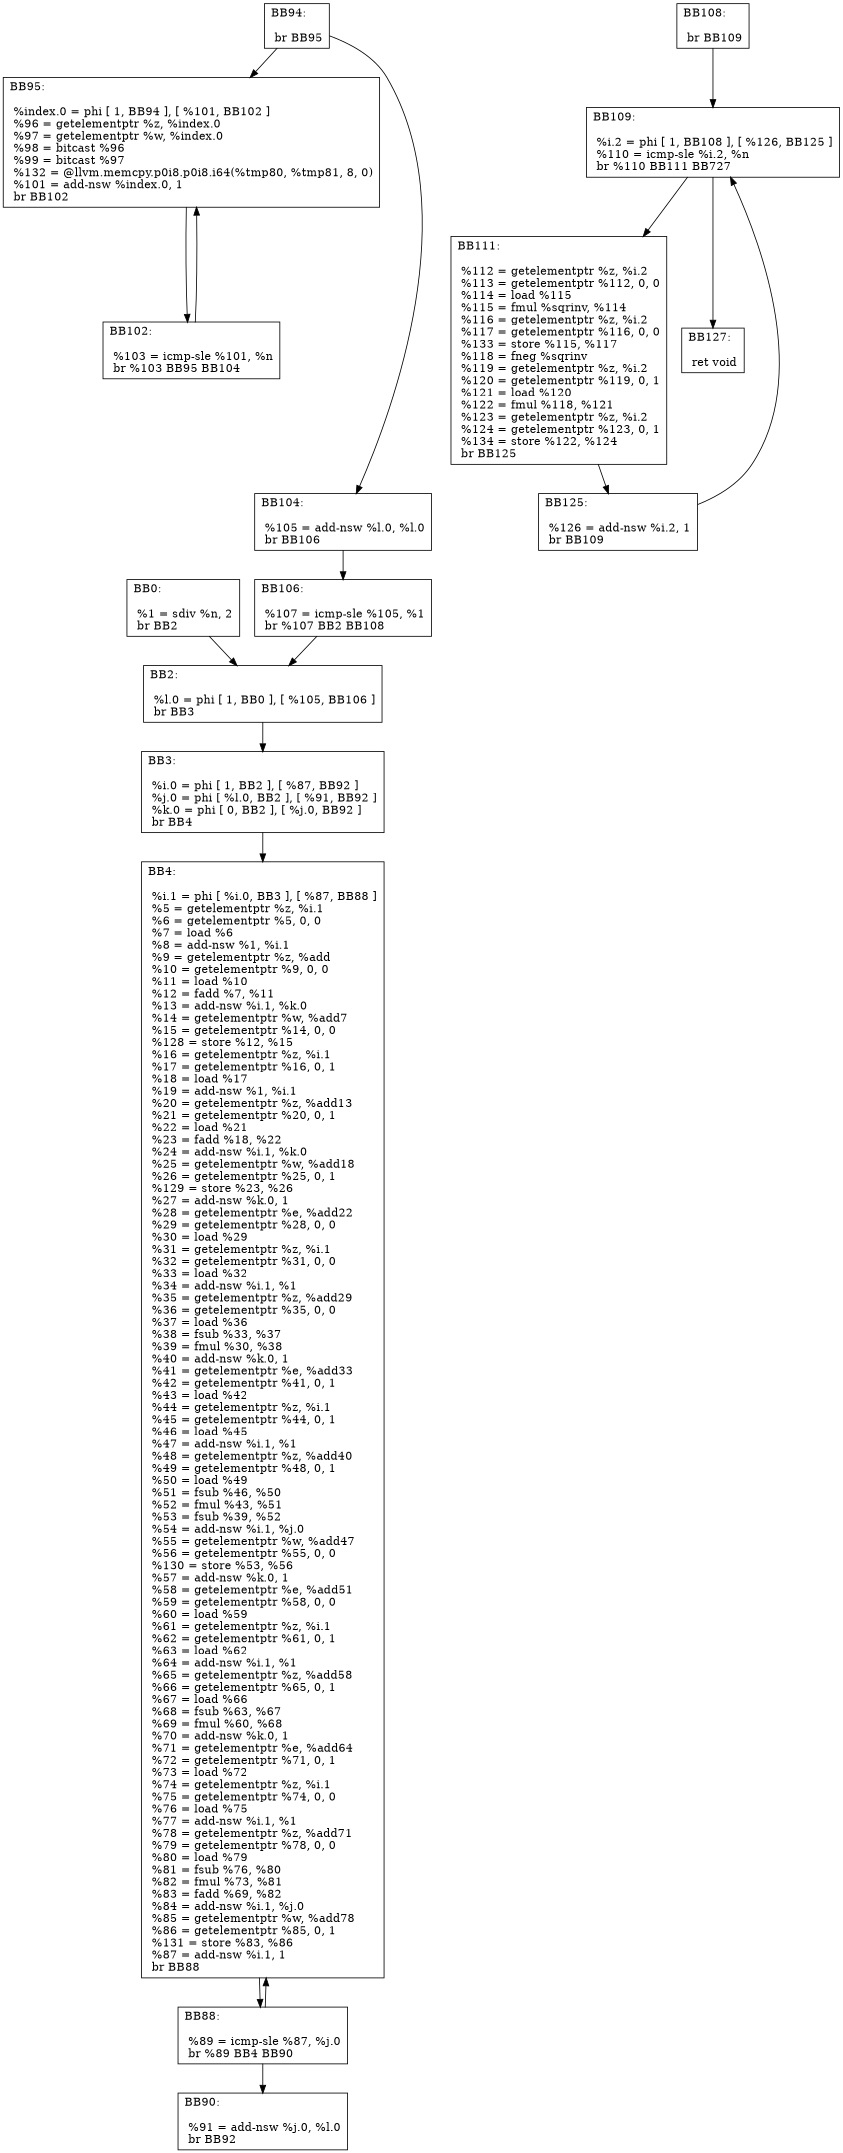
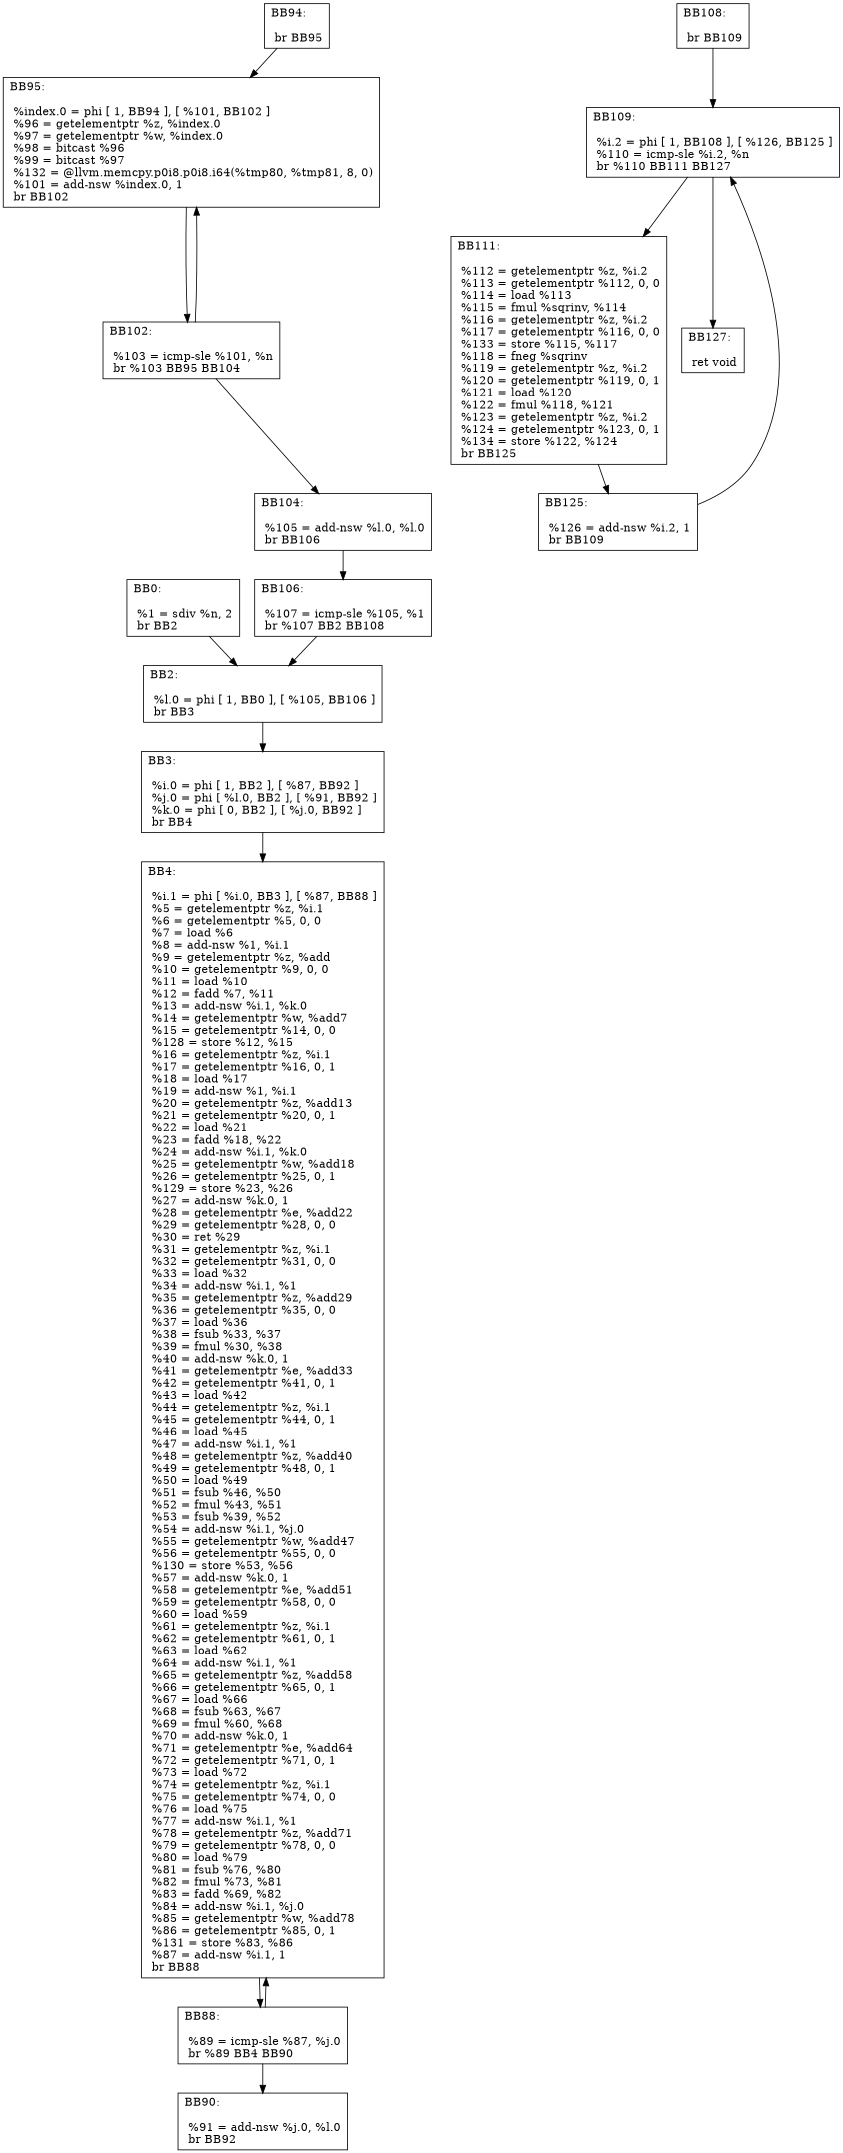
node "BB109:": text "br %110 BB111 BB727" -> "br %110 BB111 BB127"
edge "BB94:" -> "BB104:": now "BB102:" -> "BB104:"
node "BB111:": text "%114 = load %115" -> "%114 = load %113"
node "BB4:": text "%30 = load %29" -> "%30 = ret %29"
